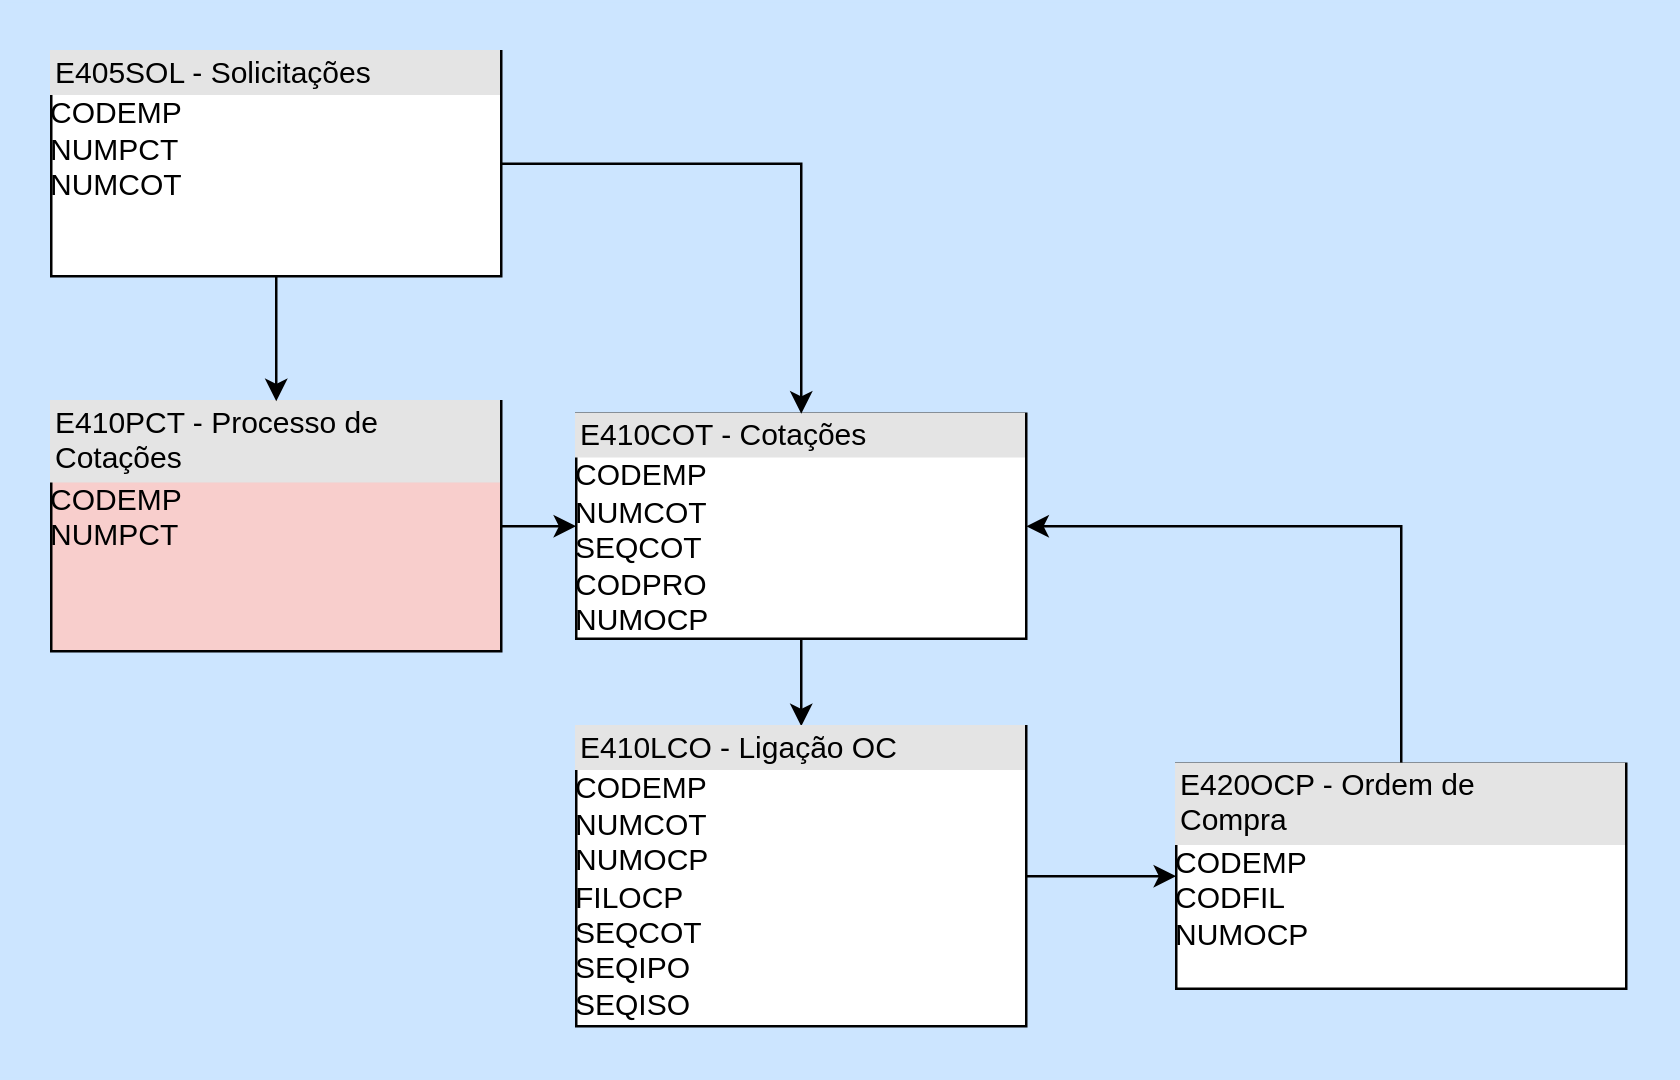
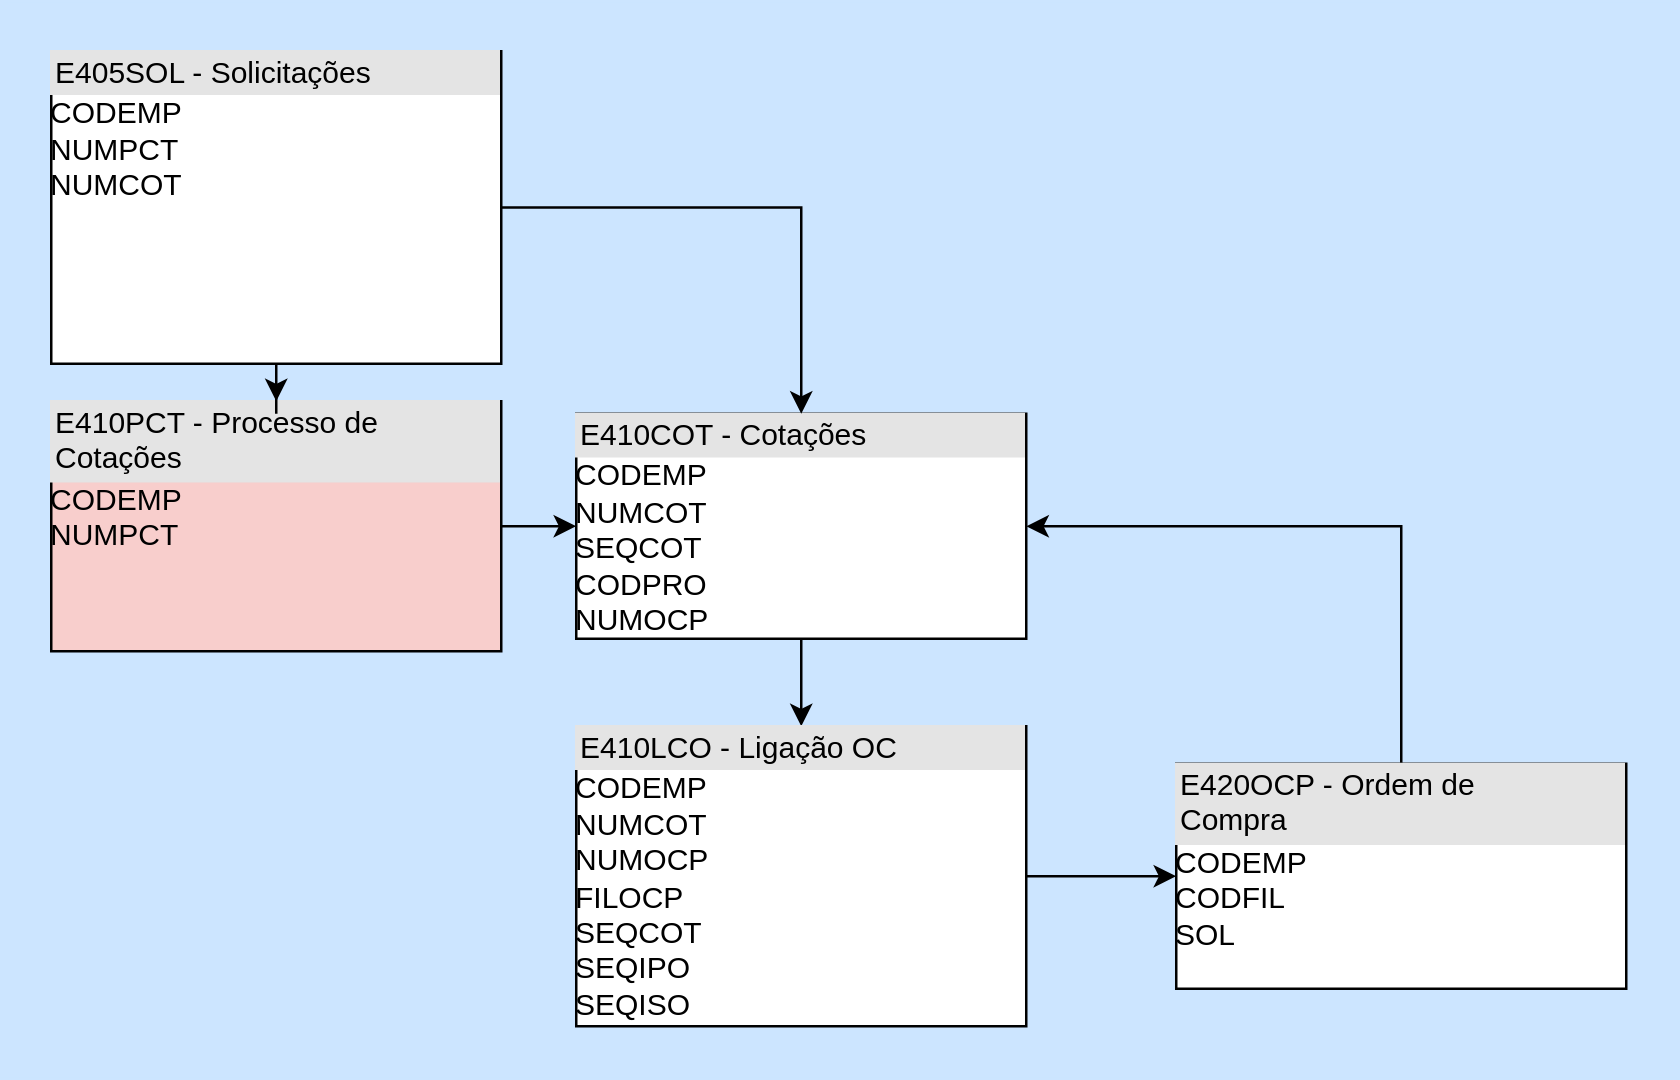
node "E405SOL - Solicitações CODEMP NUMPCT NUMCOT": size 450x225 -> 450x313
node "E420OCP - Ordem de Compra CODEMP CODFIL NUMOCP": label "E420OCP - Ordem de Compra CODEMP CODFIL NUMOCP" -> "E420OCP - Ordem de Compra CODEMP CODFIL SOL"
